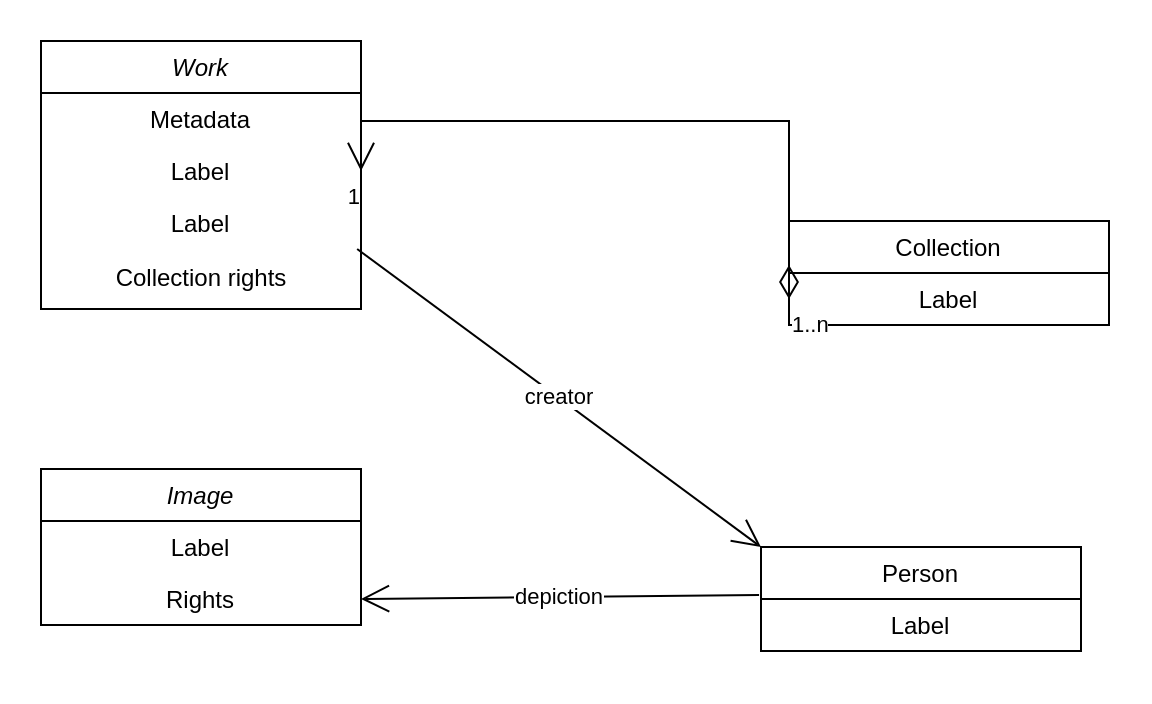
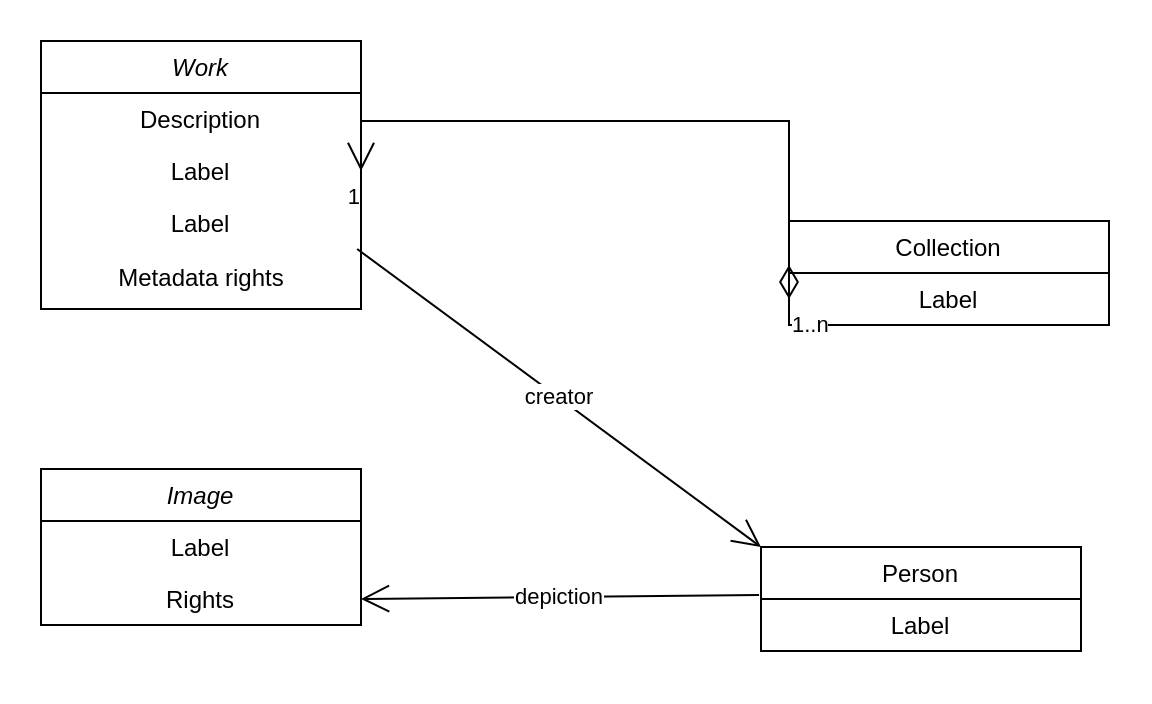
node "Metadata": label "Metadata" -> "Description"
node "Collection rights": label "Collection rights" -> "Metadata rights"
